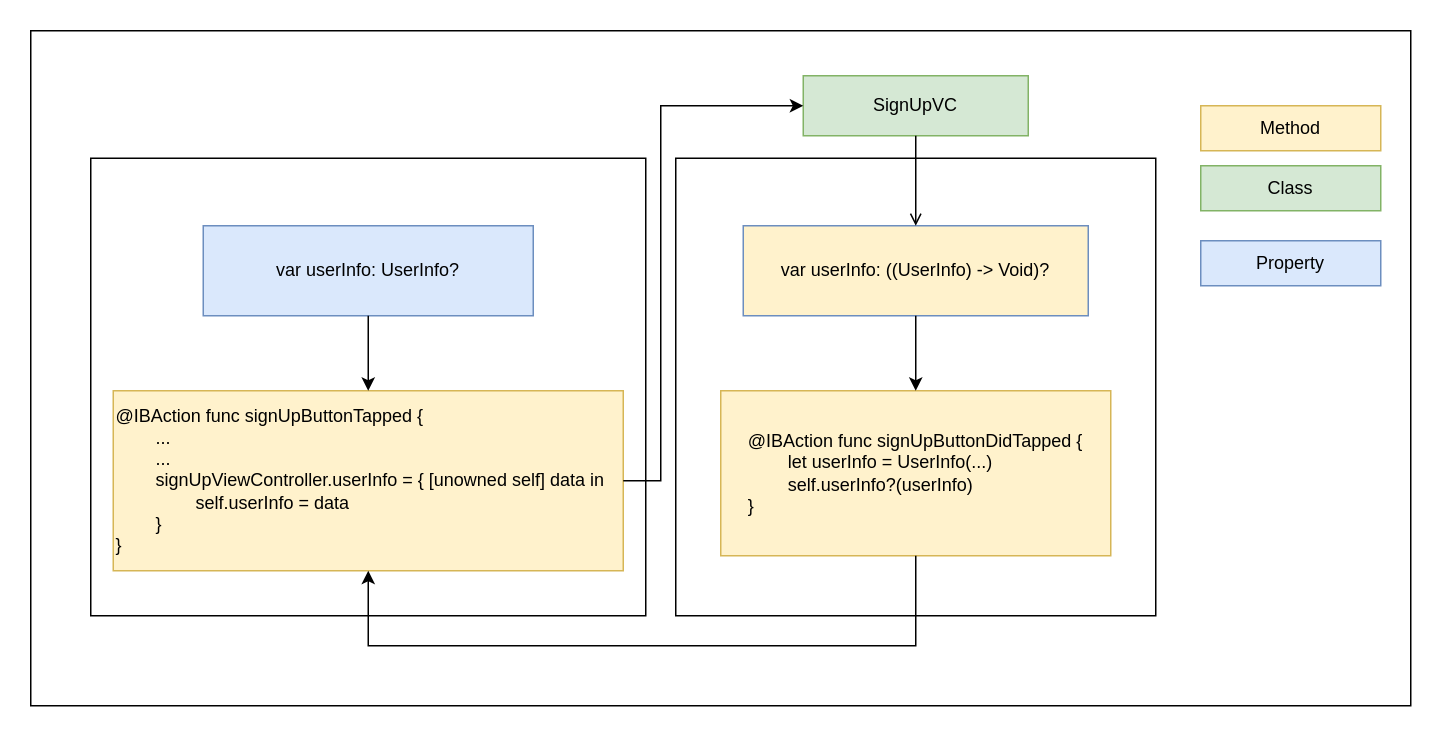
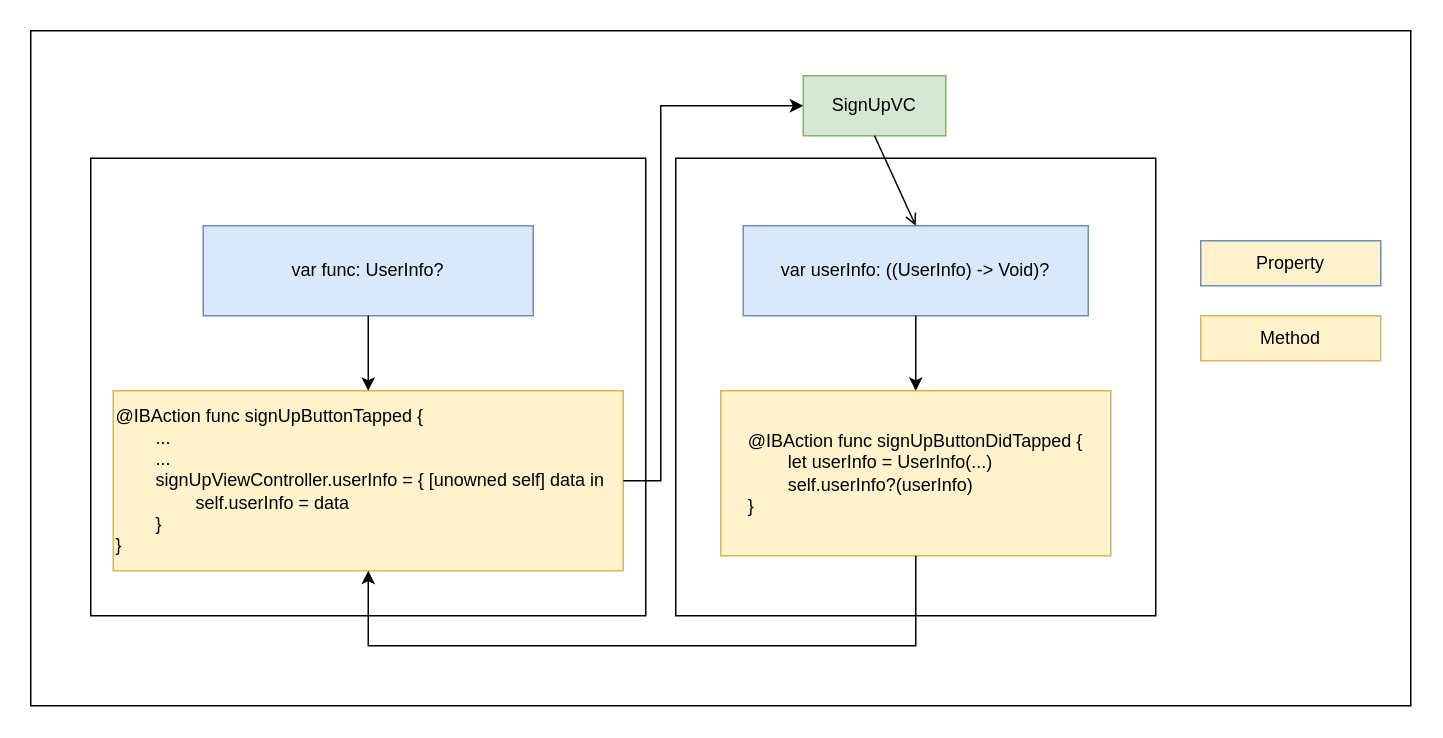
node "SignUpVC": size 225x60 -> 143x60
node "Method": moved (1291, 128) -> (1291, 338)
node "Class": removed
node "Property": fillcolor #dae8fc -> #fff2cc
node "var userInfo: UserInfo?": label "var userInfo: UserInfo?" -> "var func: UserInfo?"
node "var userInfo: ((UserInfo) -> Void)?": fillcolor #fff2cc -> #dae8fc
